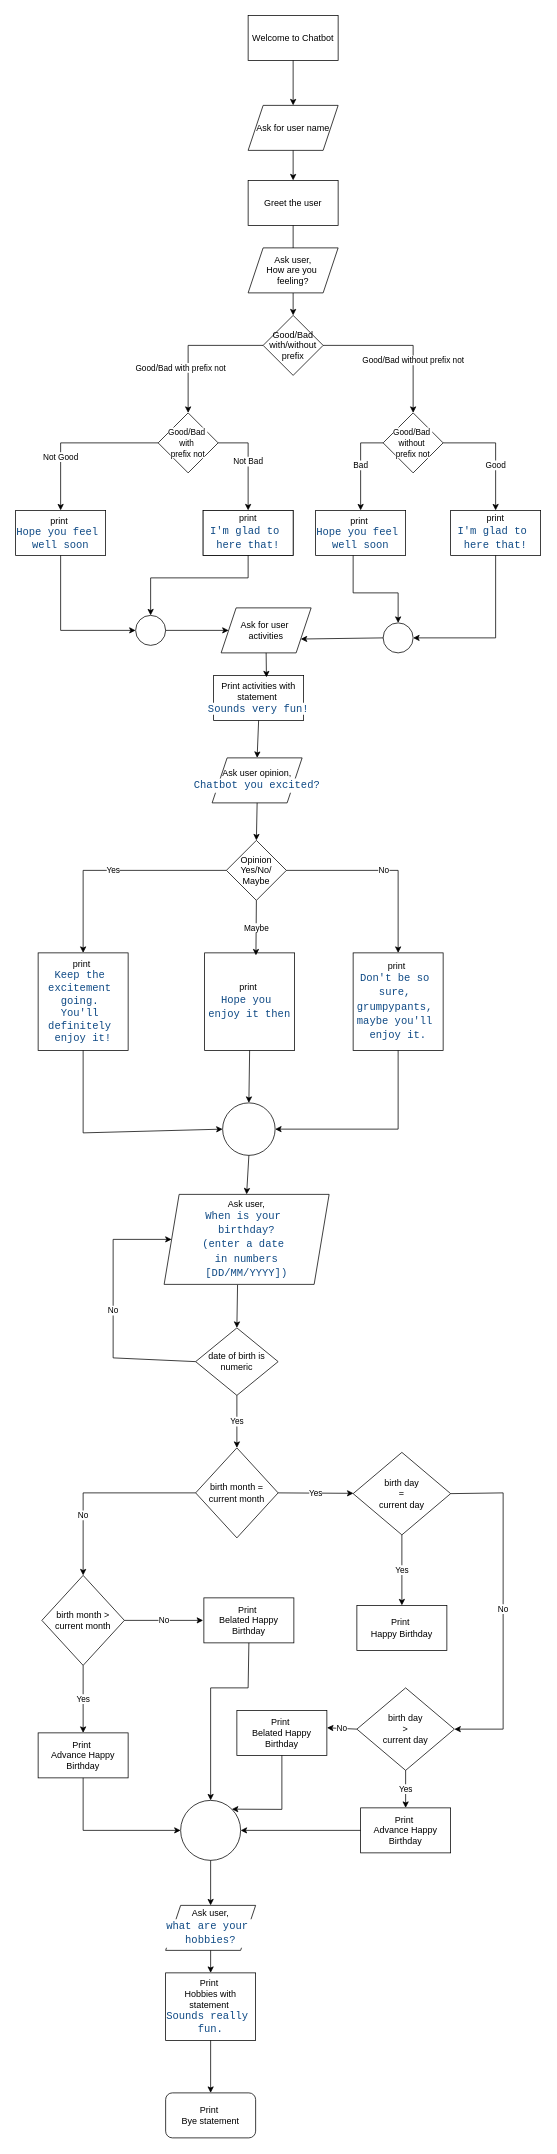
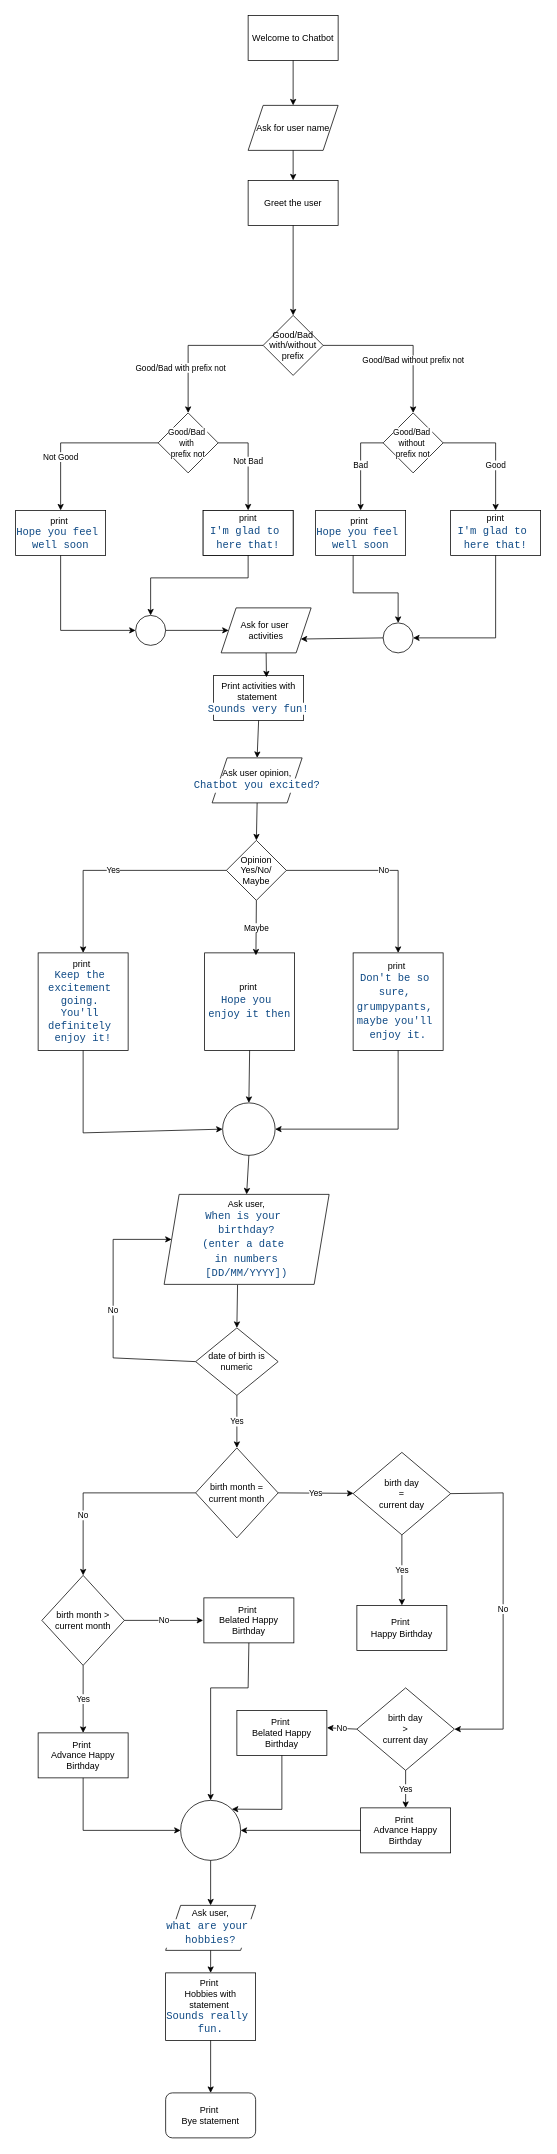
node "Ask user, How are you feeling?": removed
